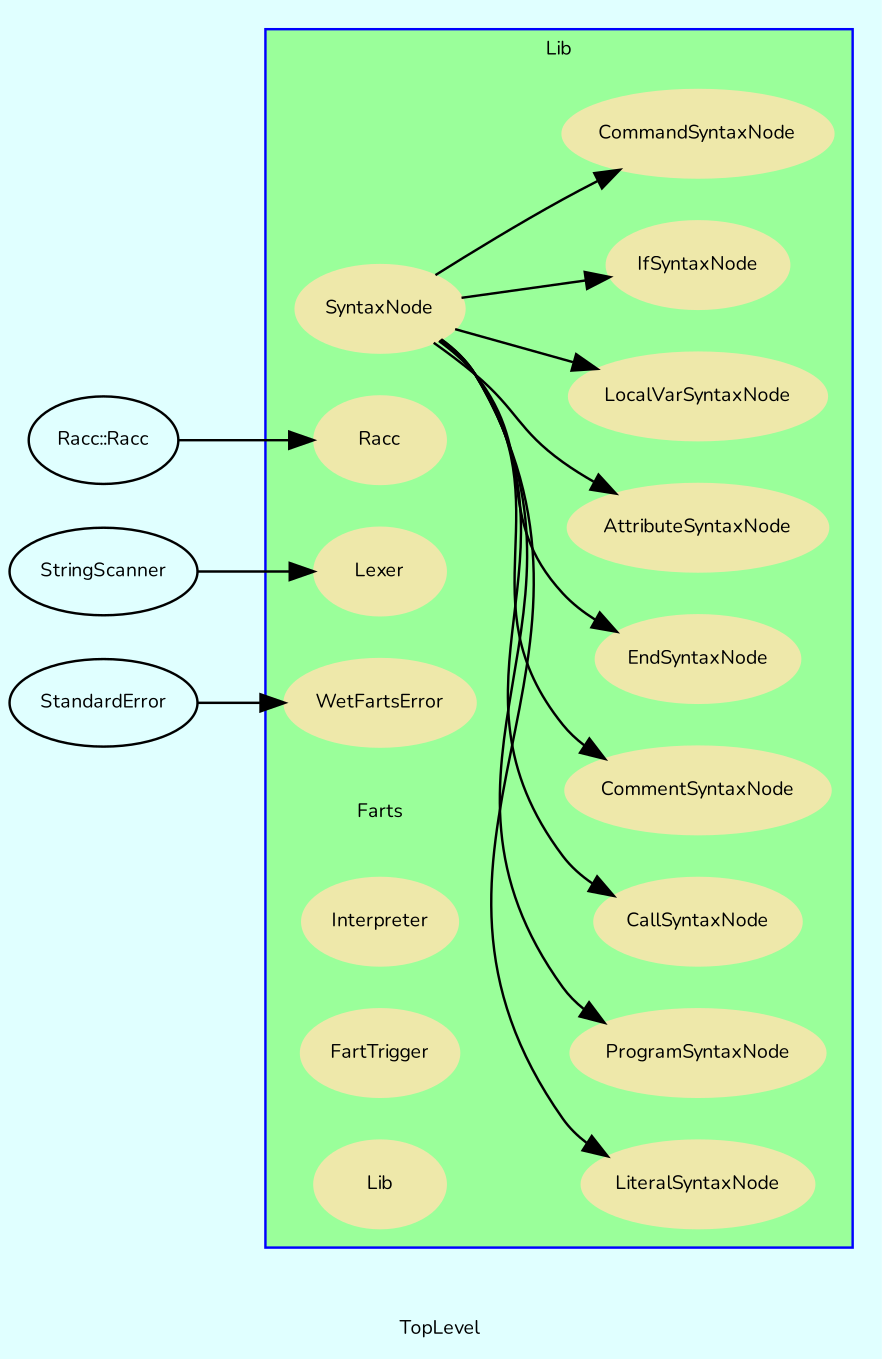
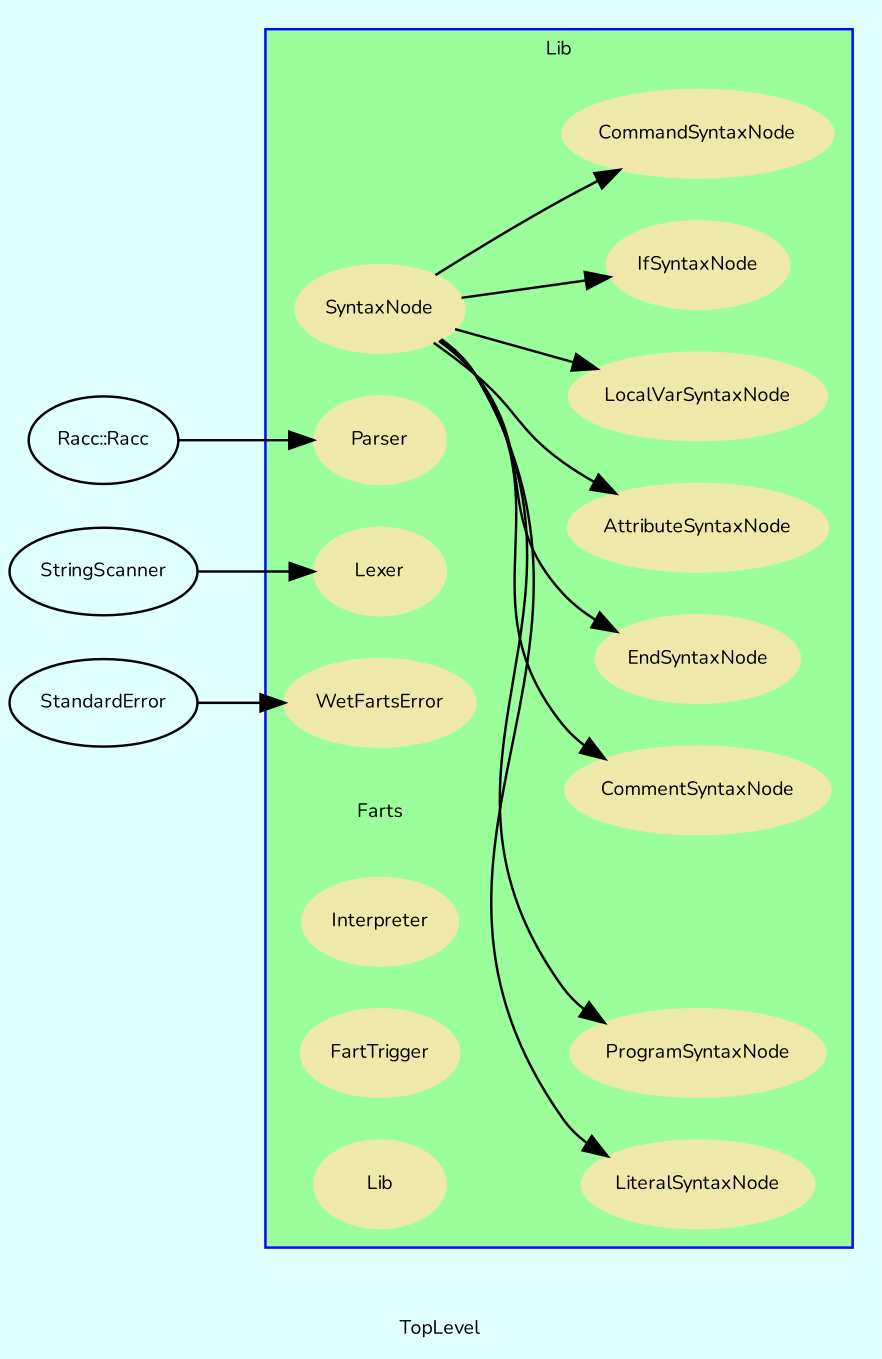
node "Racc": label "Racc" -> "Parser"
node "CallSyntaxNode": removed
